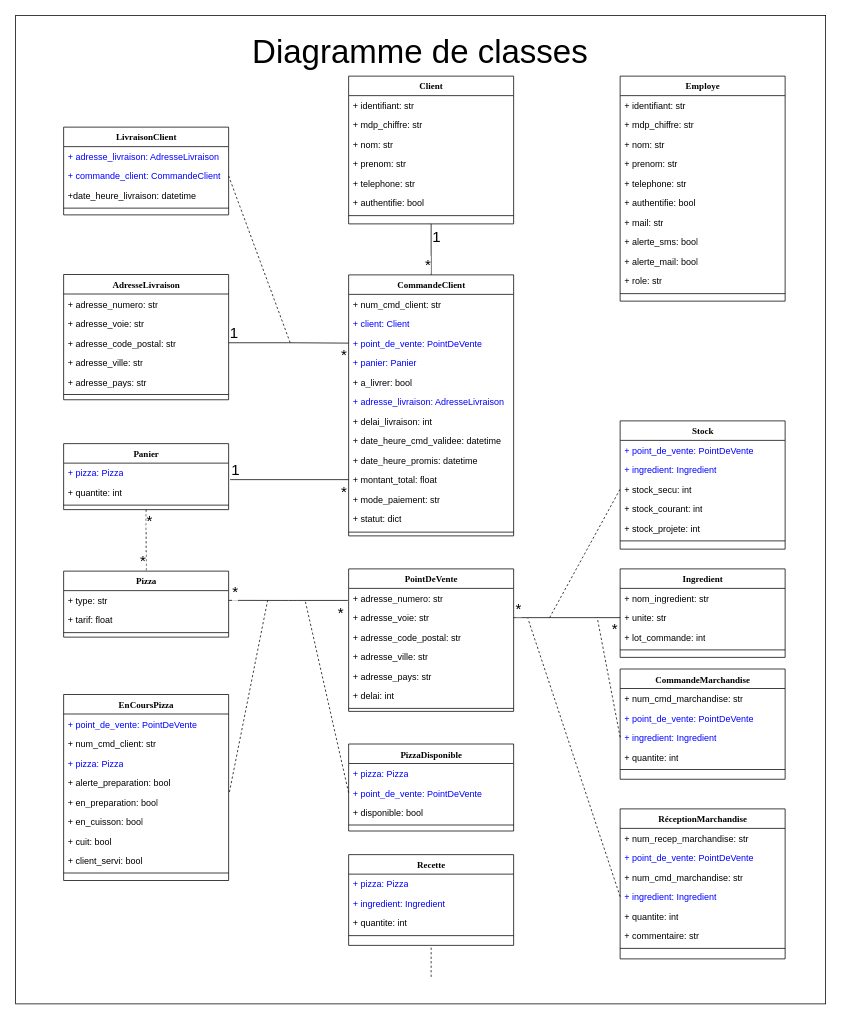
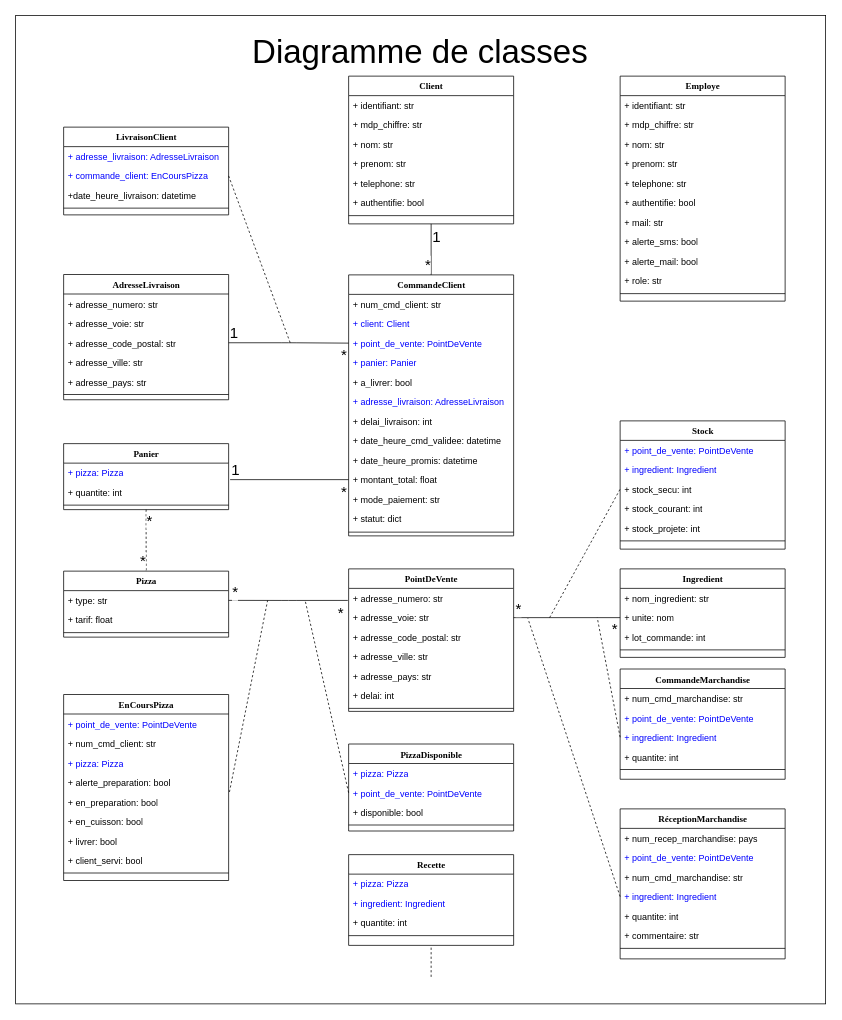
node "+ commande_client: CommandeClient": label "+ commande_client: CommandeClient" -> "+ commande_client: EnCoursPizza"
node "+ unite: str": label "+ unite: str" -> "+ unite: nom"
node "+ num_recep_marchandise: str": label "+ num_recep_marchandise: str" -> "+ num_recep_marchandise: pays"
node "+ cuit: bool": label "+ cuit: bool" -> "+ livrer: bool"
